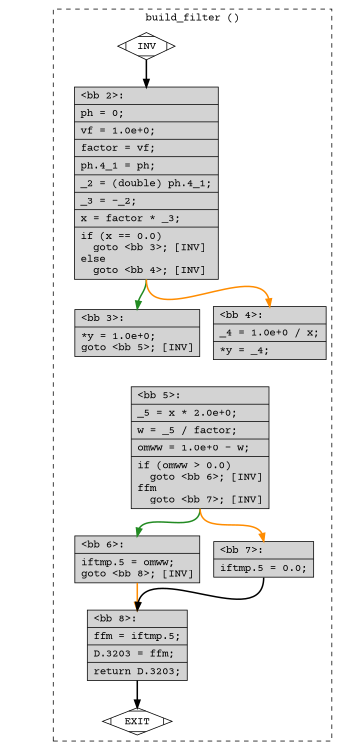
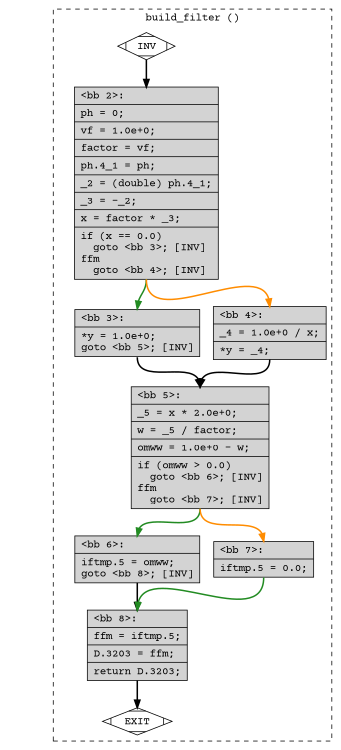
node "<bb 2>:": text "else" -> "ffm"
edge "<bb 3>:" -> "<bb 5>:": added
edge "<bb 4>:" -> "<bb 5>:": added
edge "<bb 6>:" -> "<bb 8>:": color darkorange -> black
edge "<bb 7>:" -> "<bb 8>:": color black -> forestgreen
